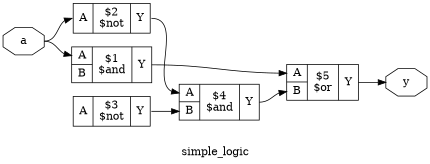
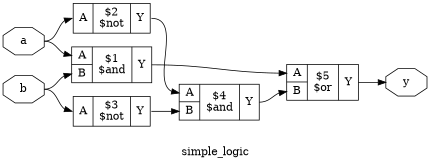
node "b": added
